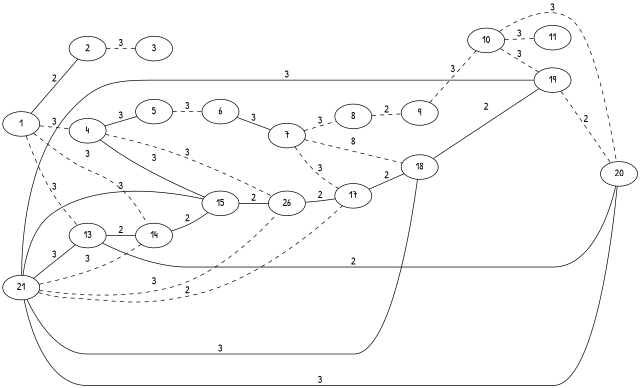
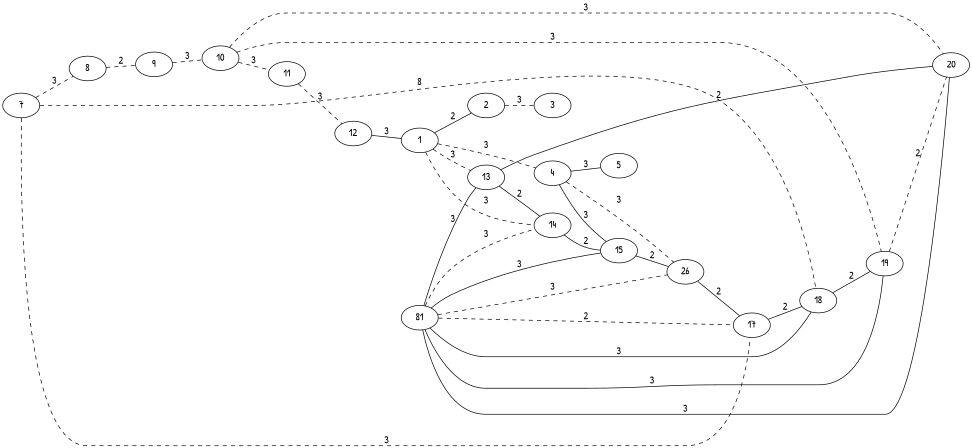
node "6": removed
node "12": added
node "21": label "21" -> "81"
